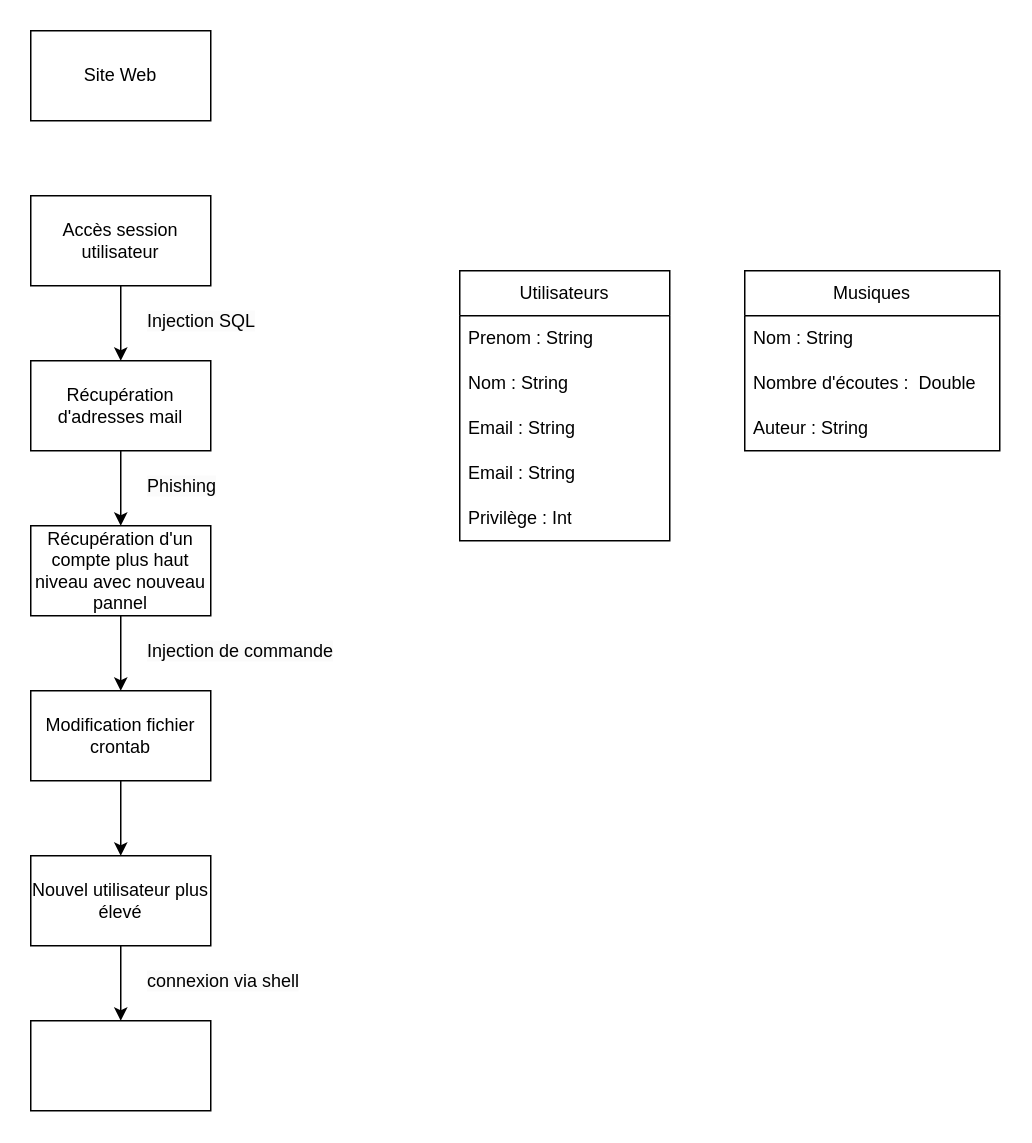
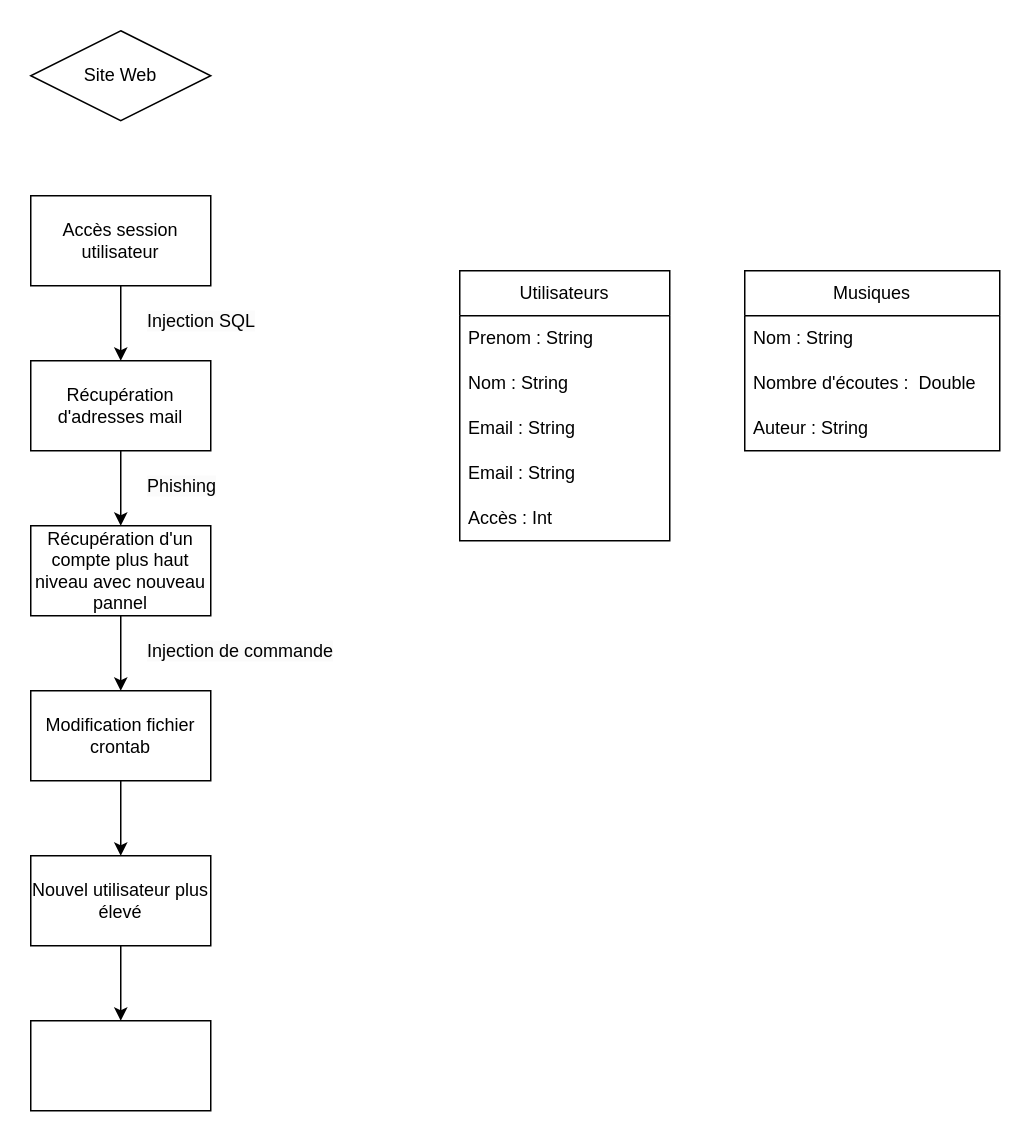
node "Site Web": shape rectangle -> diamond
node "Privilège : Int": label "Privilège : Int" -> "Accès : Int"
node "connexion via shell": removed
